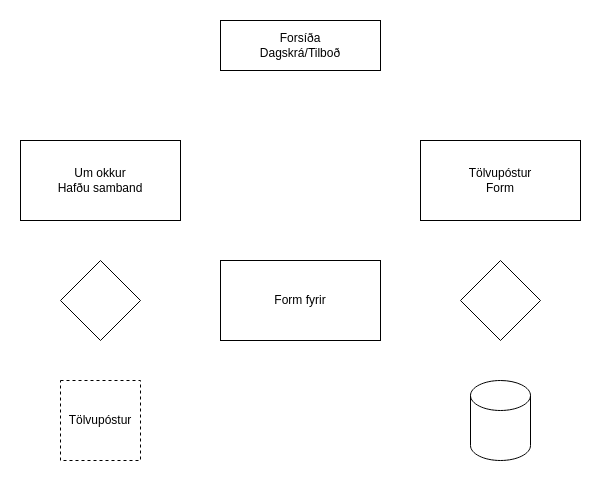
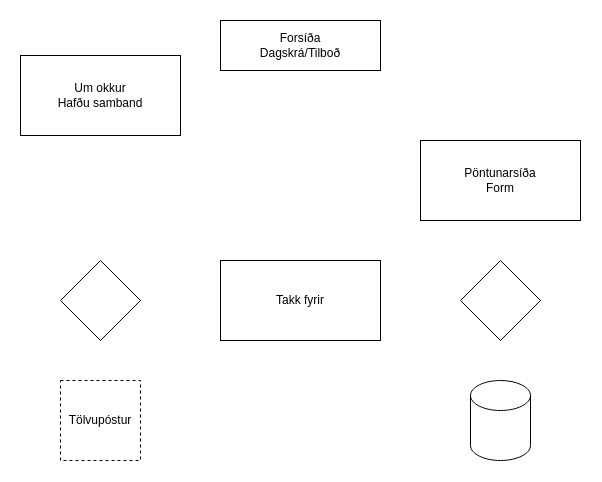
node "Um okkur Hafðu samband": moved (101, 181) -> (101, 96)
node "Tölvupóstur Form": label "Tölvupóstur Form" -> "Pöntunarsíða Form"
node "Form fyrir": label "Form fyrir" -> "Takk fyrir"
